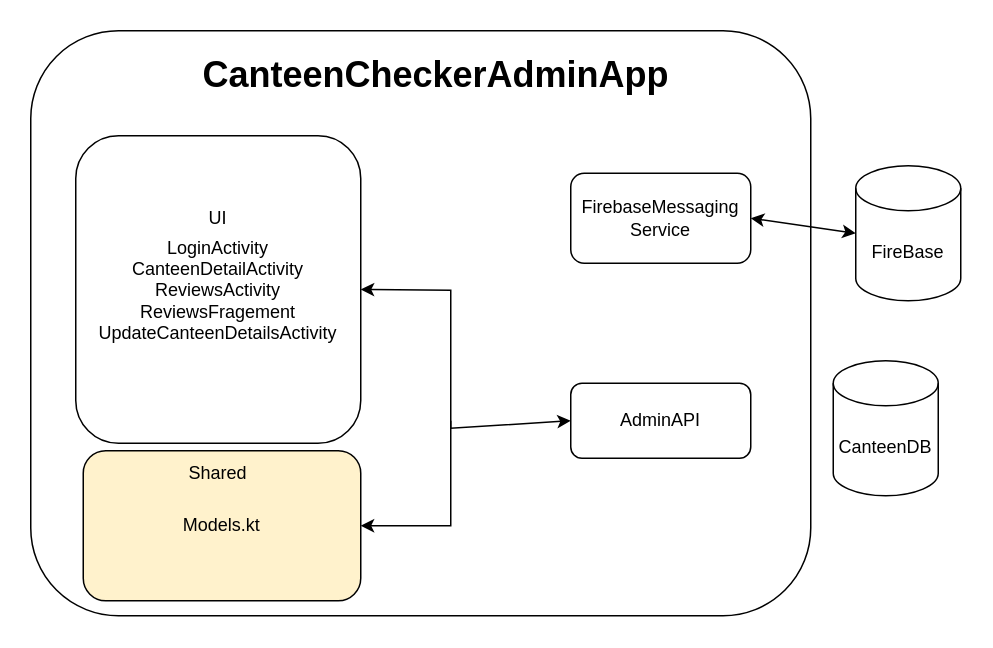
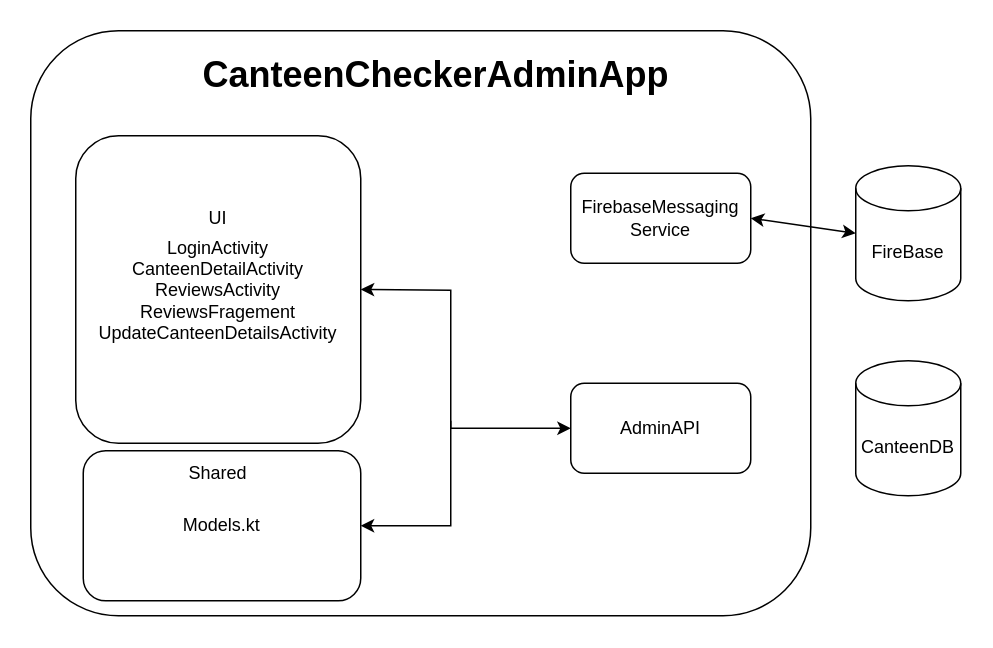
node "AdminAPI": size 180x75 -> 180x90
node "CanteenDB": moved (886, 428) -> (908, 428)
node "Models.kt": fillcolor #fff2cc -> #ffffff
